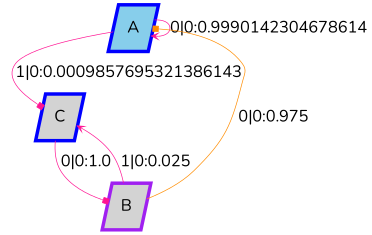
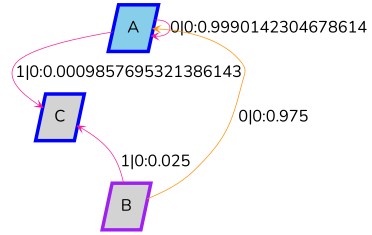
edge "A" -> "C": arrowhead box -> vee
edge "B" -> "A": arrowhead box -> vee
edge "C" -> "B": removed, label "0|0:1.0"
